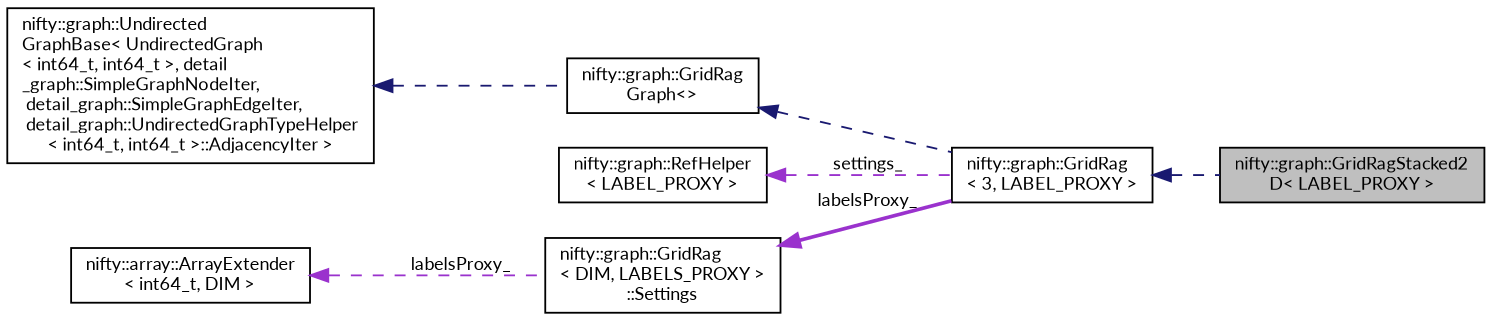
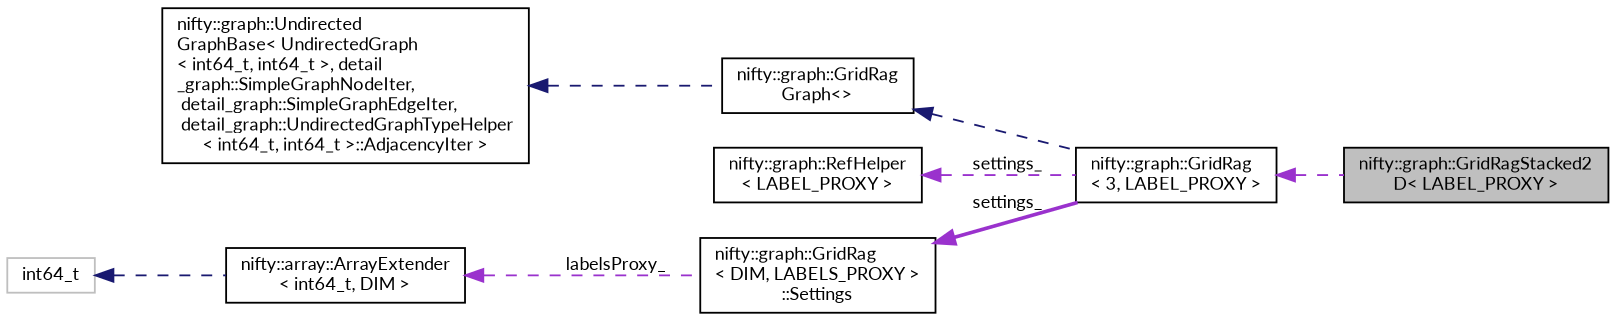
edge "nifty::graph::GridRagStacked2 D< LABEL_PROXY >" -> "nifty::graph::GridRag < 3, LABEL_PROXY >": color midnightblue -> darkorchid3
edge "nifty::graph::GridRag < 3, LABEL_PROXY >" -> "nifty::graph::GridRag < DIM, LABELS_PROXY > ::Settings": label " labelsProxy_" -> " settings_"
node "int64_t": added
